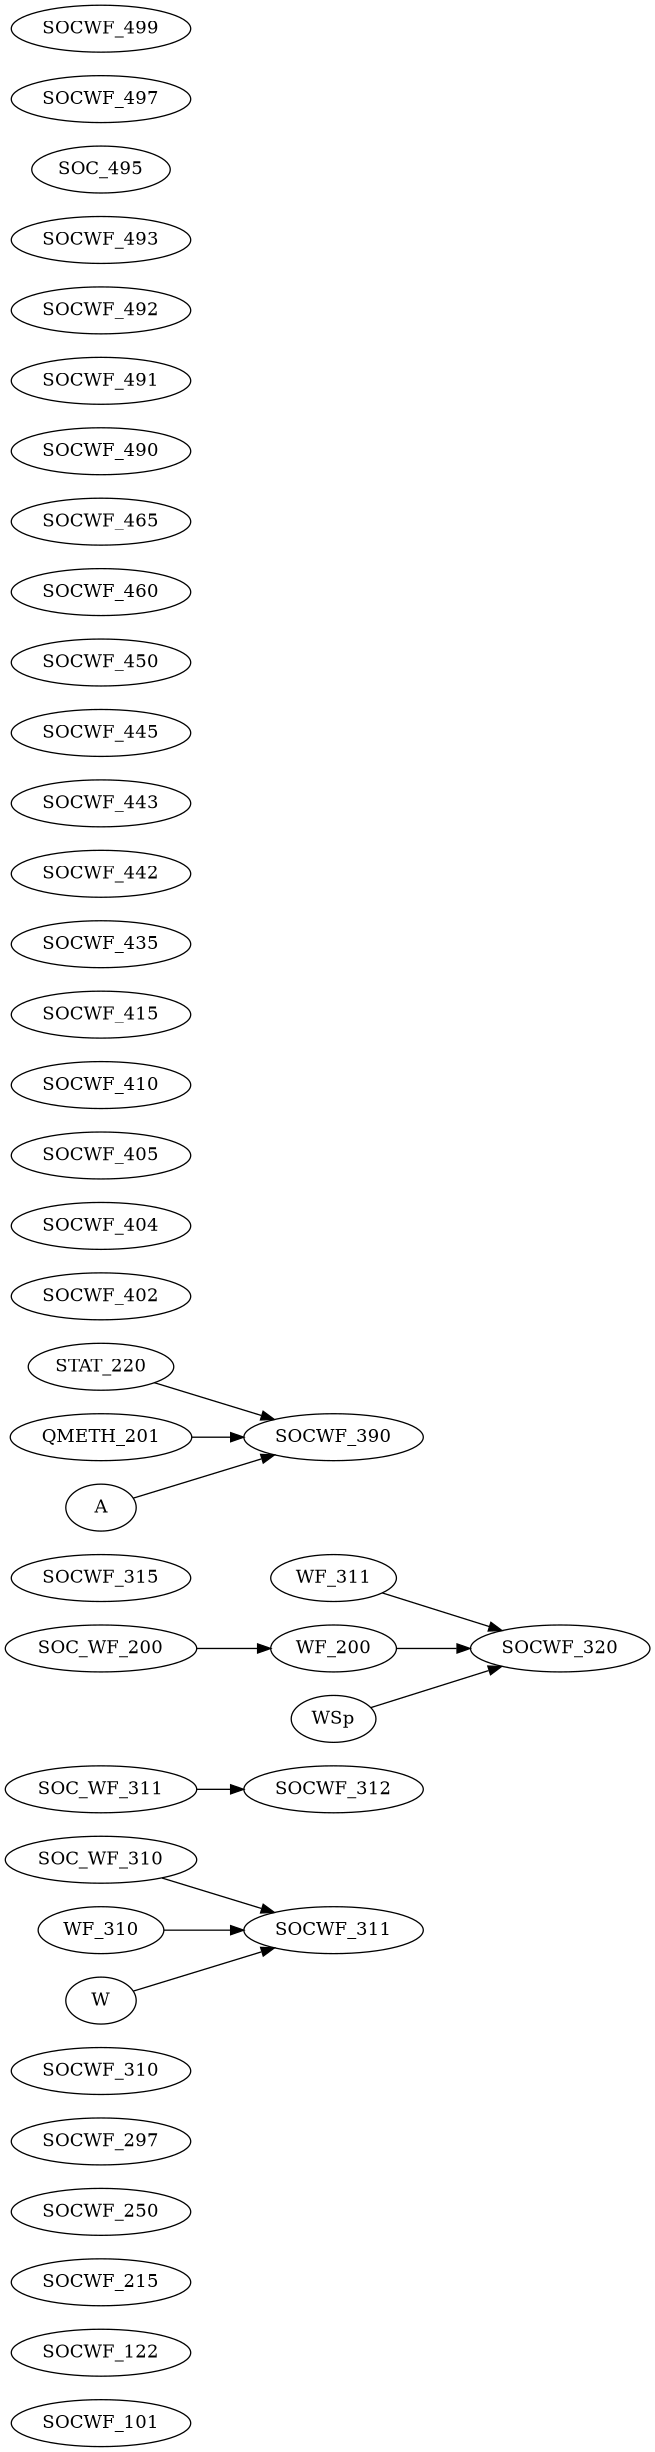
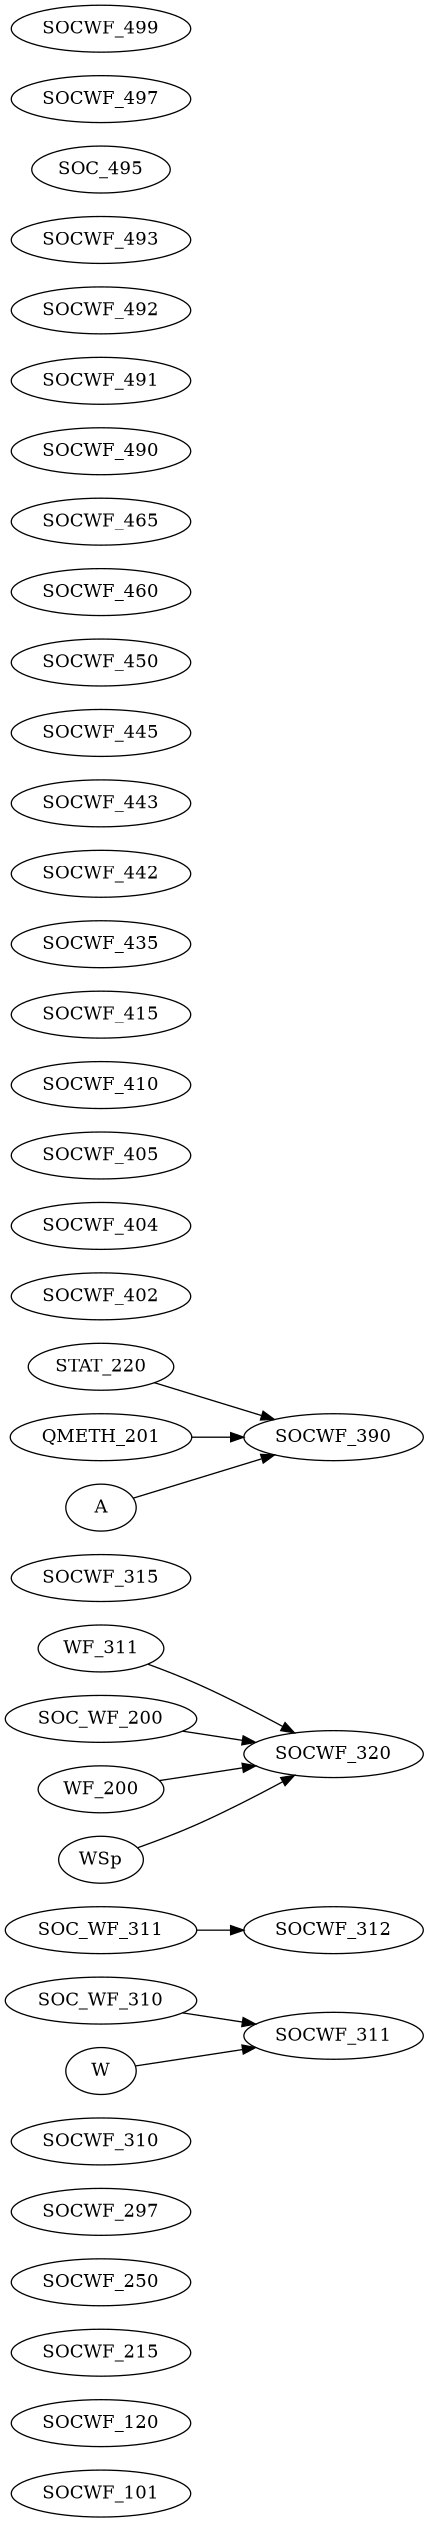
edge "SOC_WF_200" -> "WF_200": now "SOC_WF_200" -> "SOCWF_320"
node "WF_310": removed
node "SOCWF_122": label "SOCWF_122" -> "SOCWF_120"
